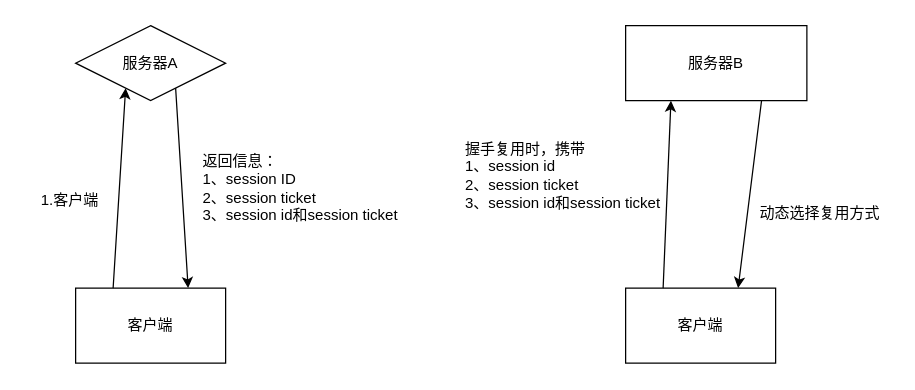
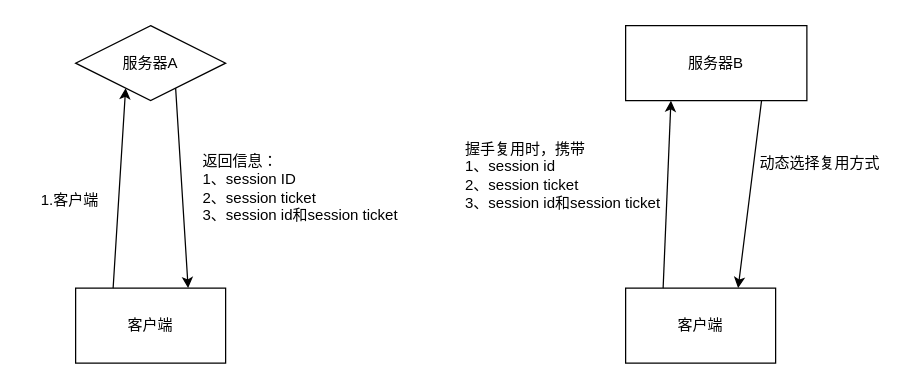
node "动态选择复用方式": moved (819, 213) -> (819, 163)
